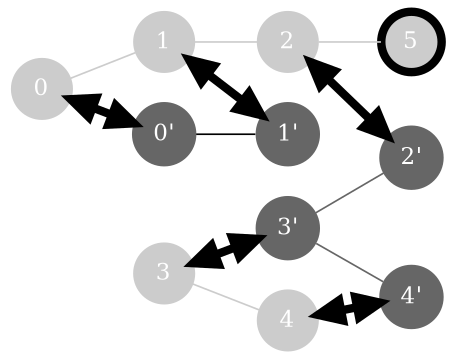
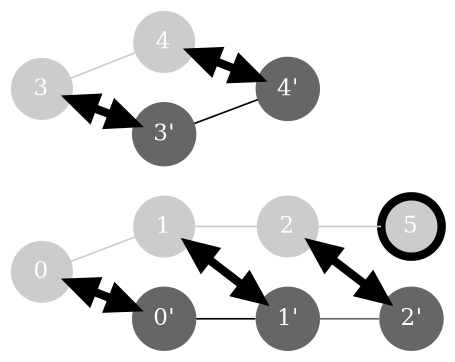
edge "2'" -- "3'": now "2'" -- "1'"
edge "3'" -- "4'": color gray40 -> black
